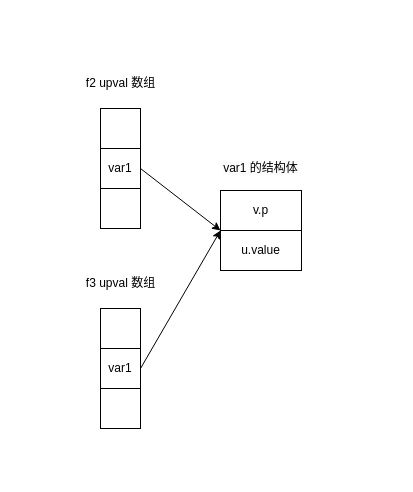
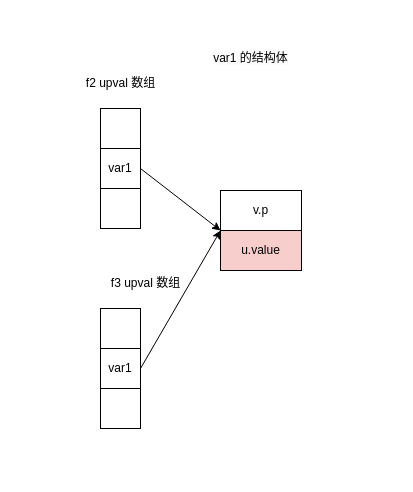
node "var1 的结构体": moved (261, 169) -> (251, 59)
node "u.value": fillcolor #ffffff -> #f8cecc
node "f3 upval 数组": moved (121, 284) -> (146, 284)
